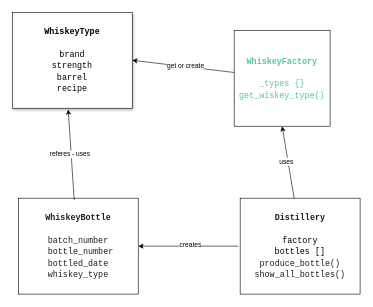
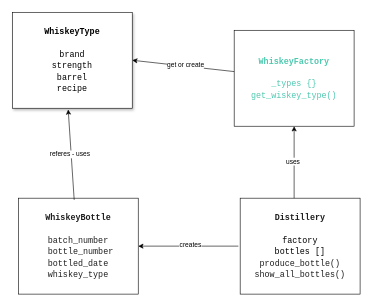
node "WhiskeyFactory _types {} get_wiskey_type()": size 96x96 -> 120x96
